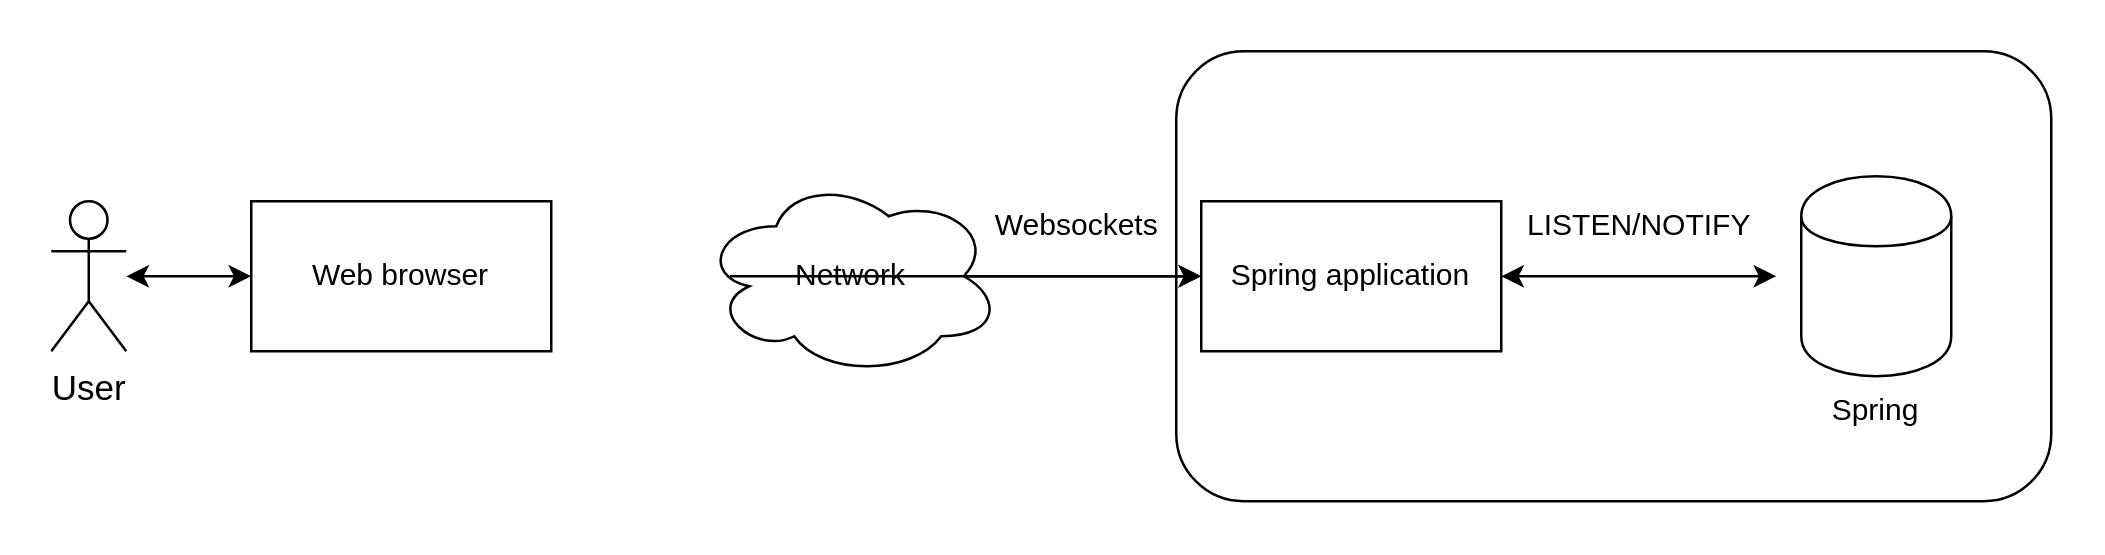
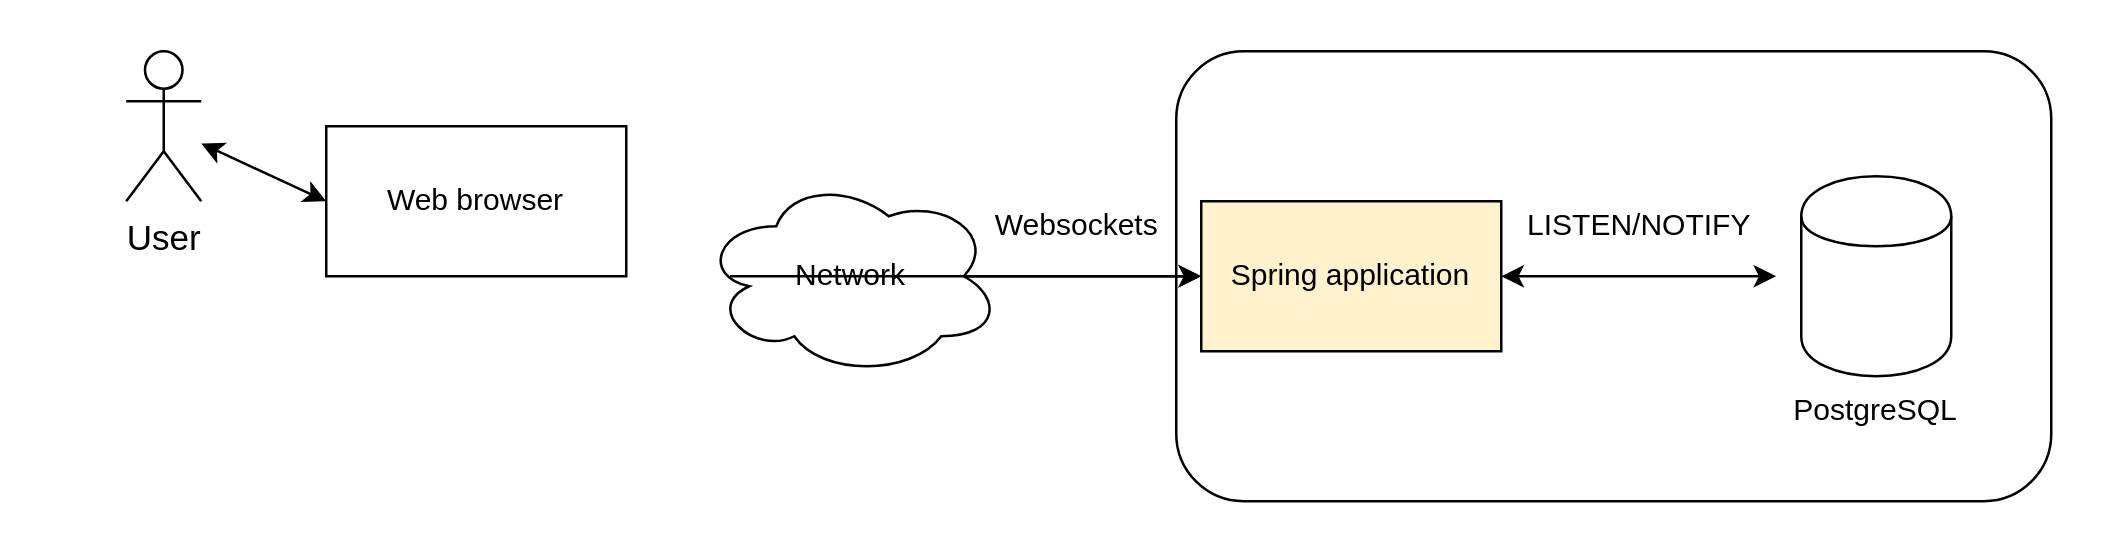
node "User": moved (89, 276) -> (164, 126)
node "Web browser": moved (401, 276) -> (476, 201)
node "Spring application": fillcolor #ffffff -> #fff2cc
node "Spring": label "Spring" -> "PostgreSQL"
